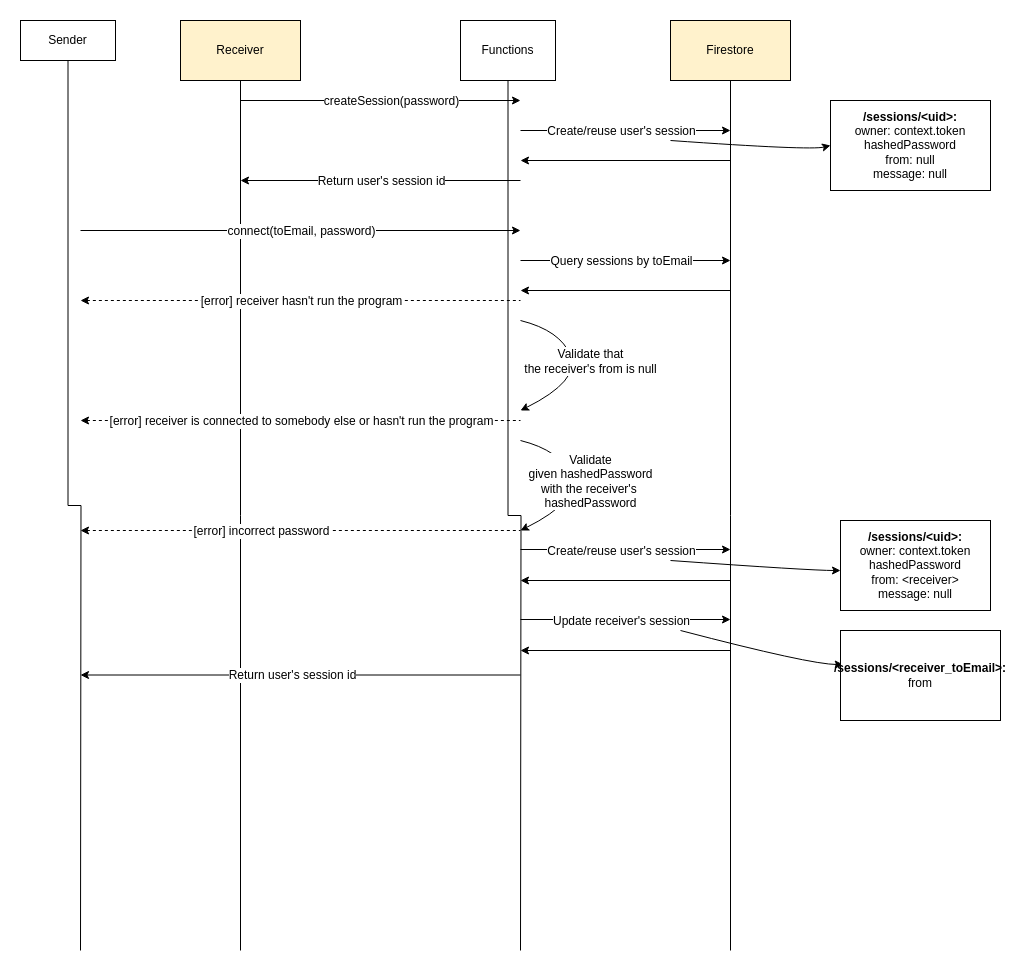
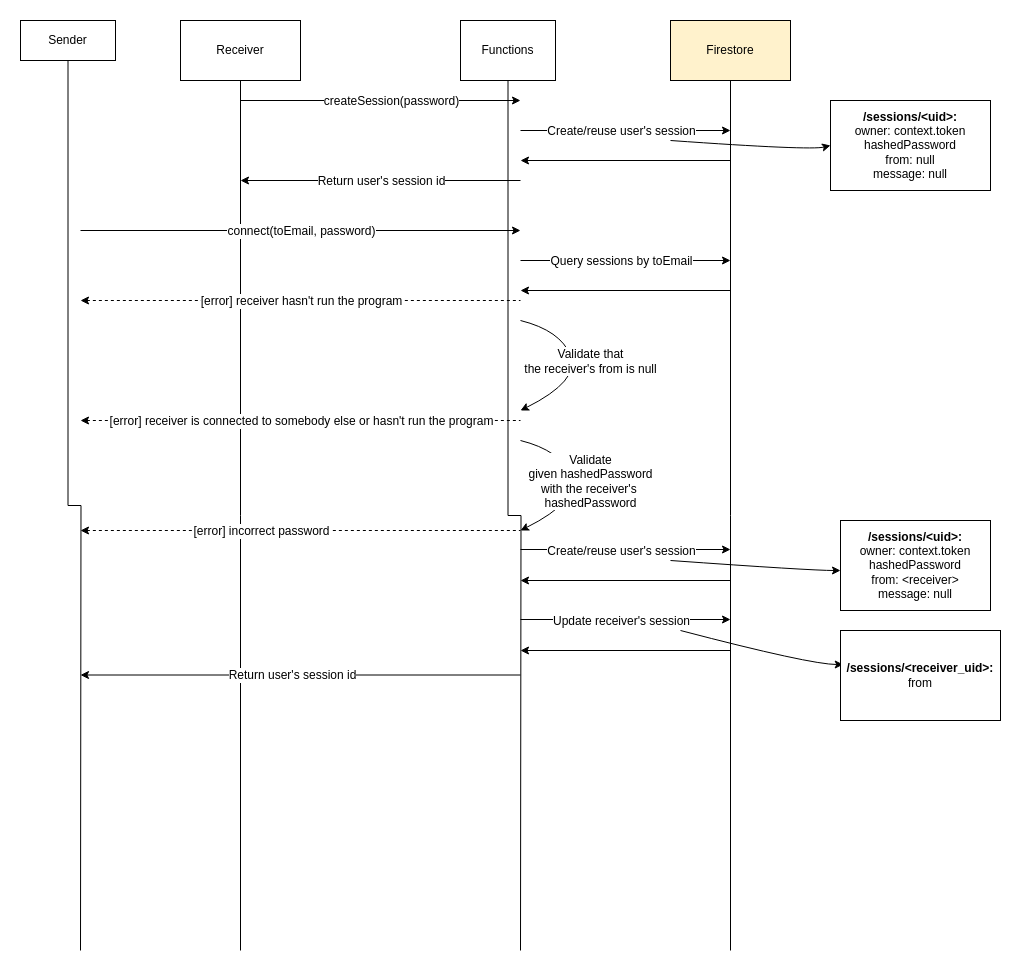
node "Receiver": fillcolor #fff2cc -> #ffffff
node "/sessions/<receiver_toEmail>: from": label "/sessions/<receiver_toEmail>: from" -> "/sessions/<receiver_uid>: from"
